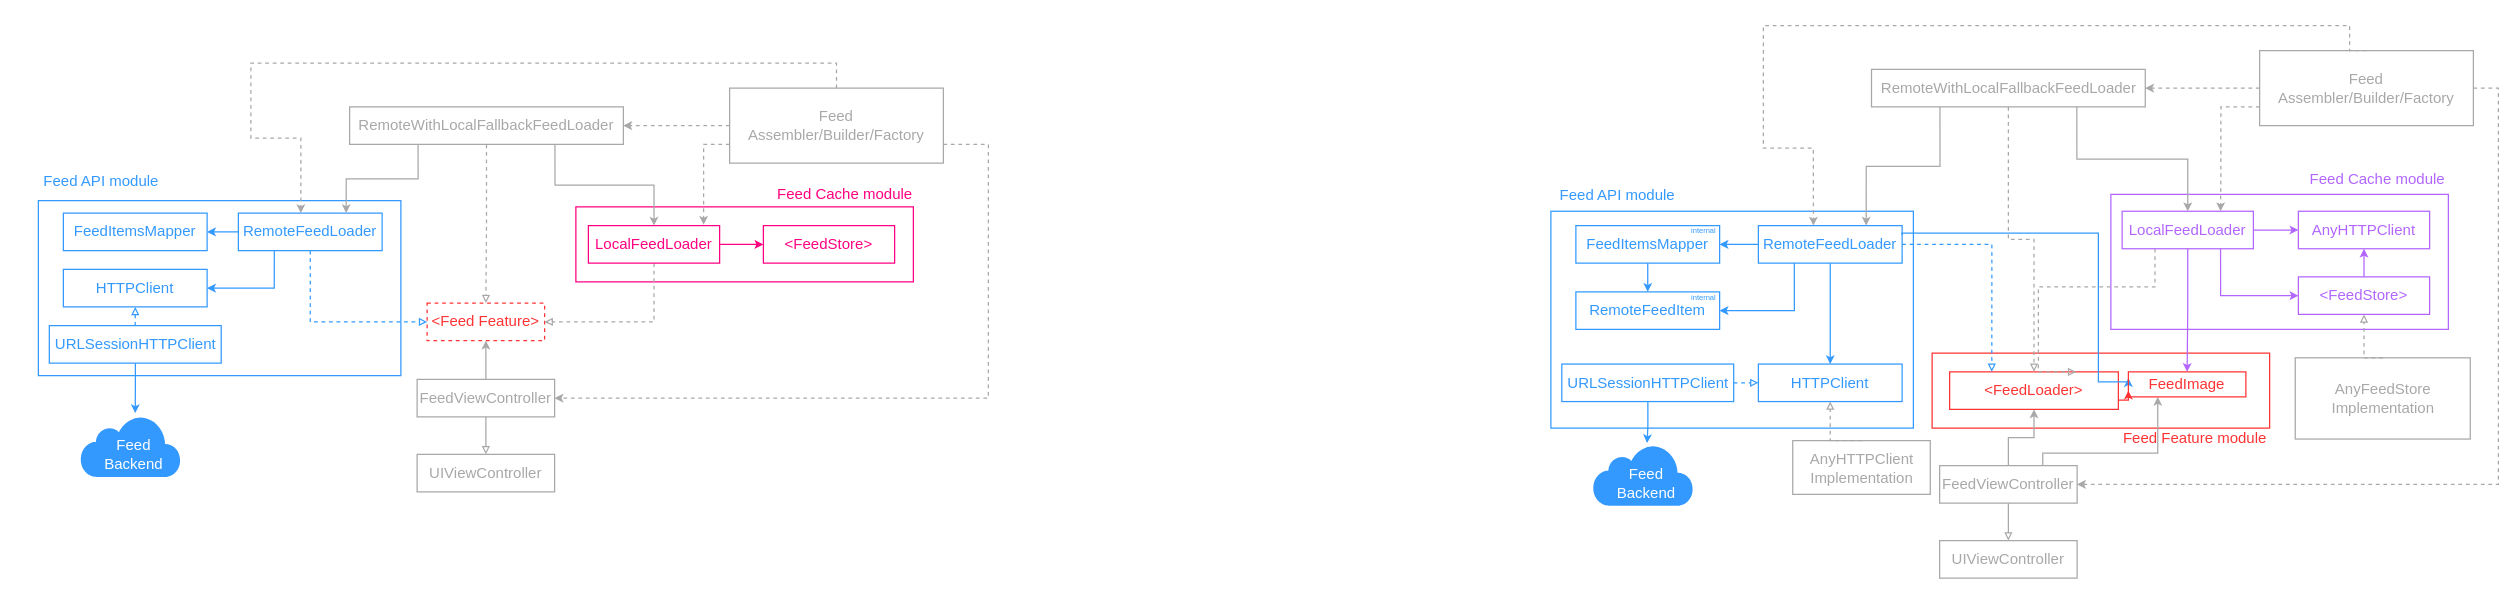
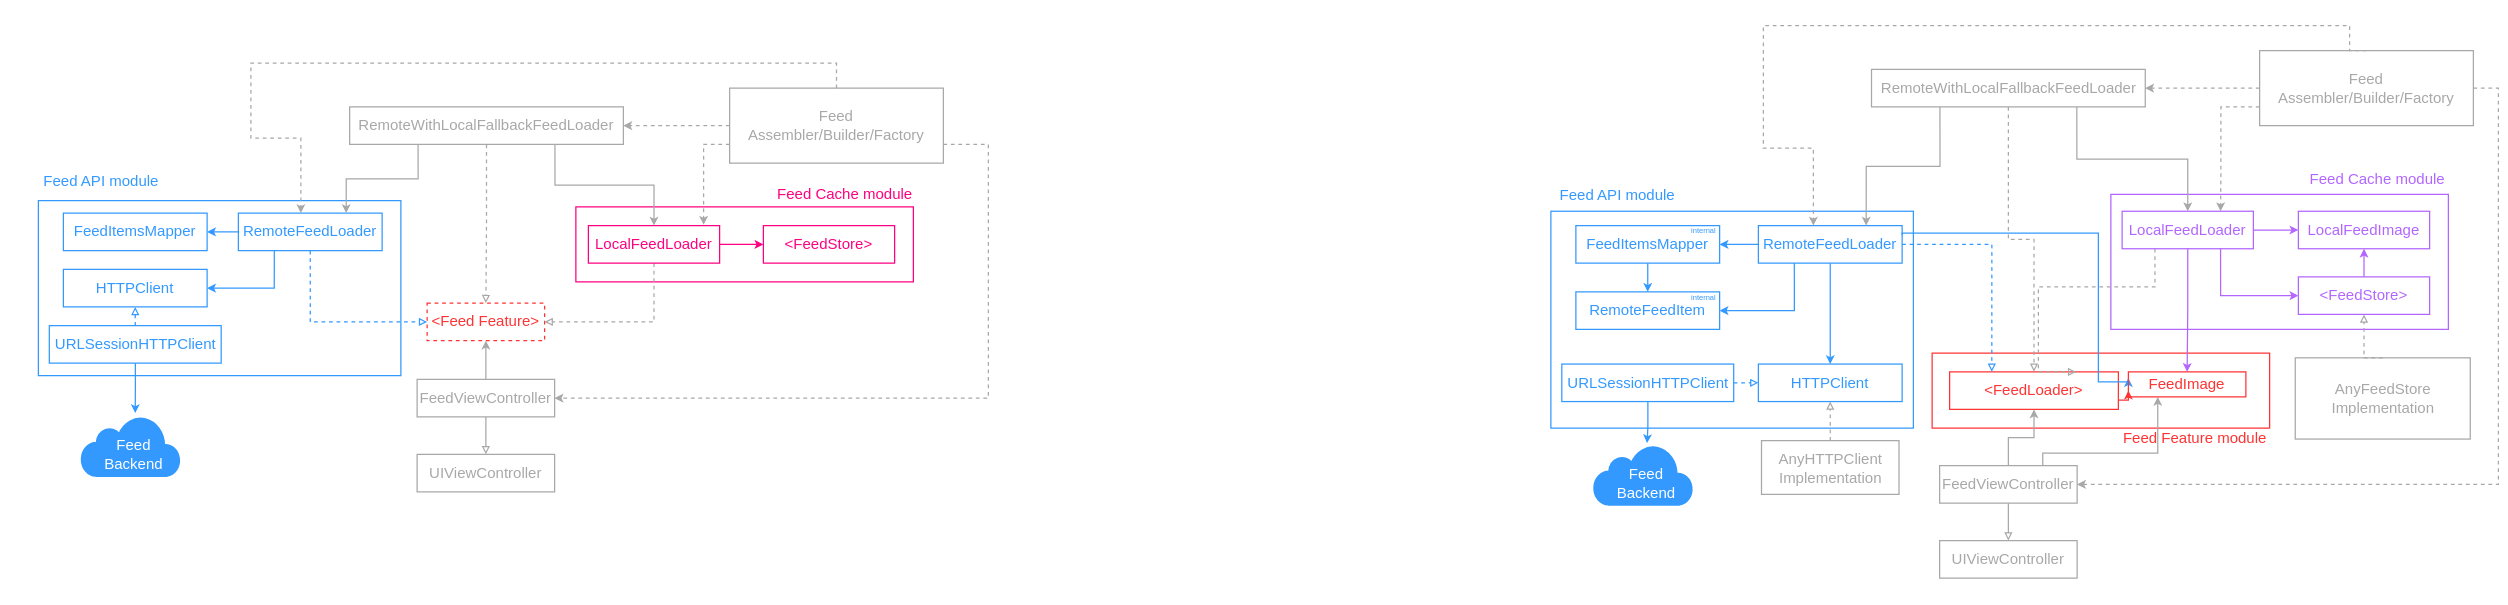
node "AnyHTTPClient": label "AnyHTTPClient" -> "LocalFeedImage"
node "AnyHTTPClient Implementation": moved (1861, 468) -> (1830, 468)
